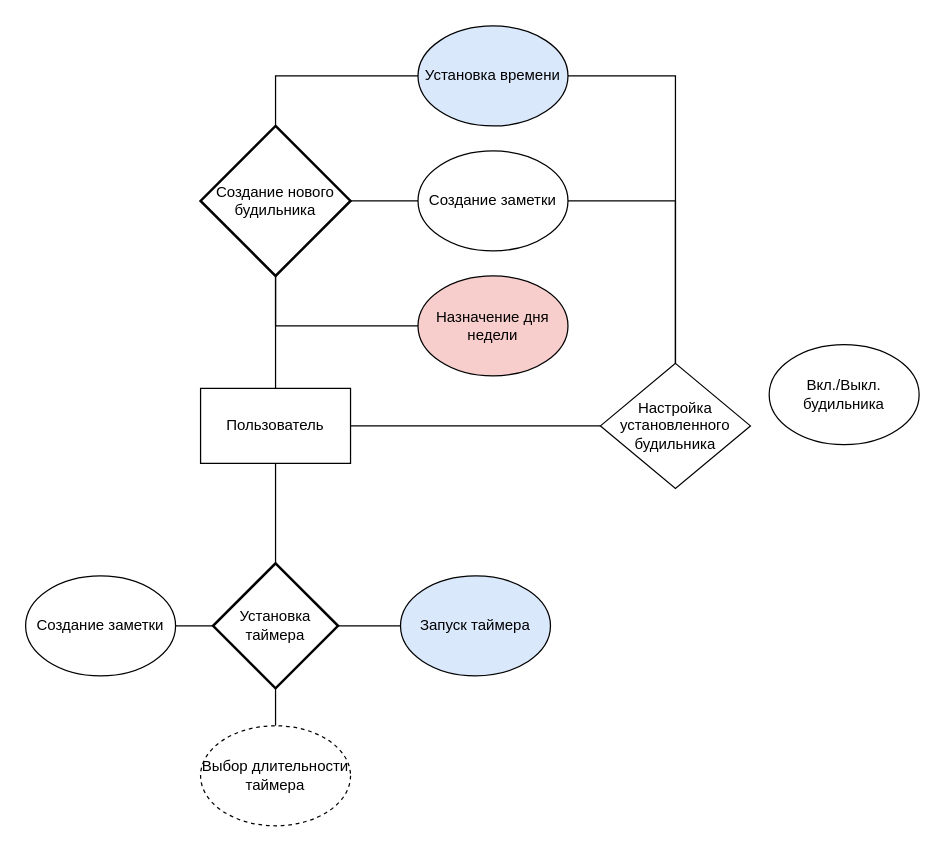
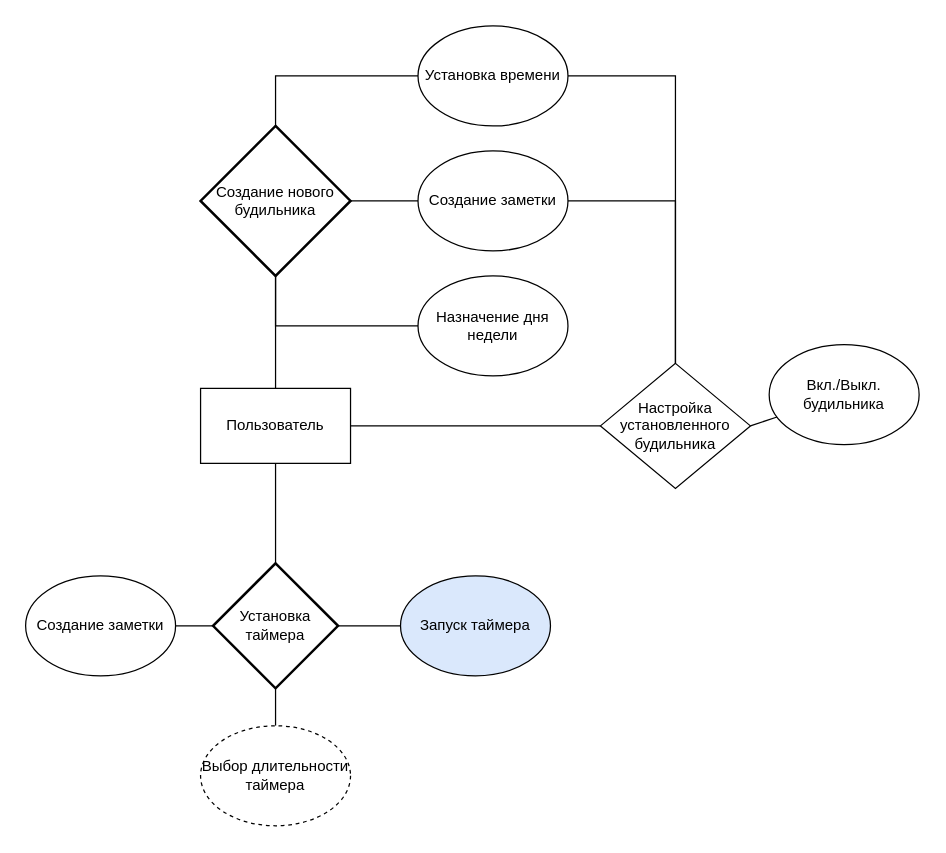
node "Установка времени": fillcolor #dae8fc -> #ffffff
node "Назначение дня недели": fillcolor #f8cecc -> #ffffff
edge "Вкл./Выкл. будильника" -- "Настройка установленного будильника": added
